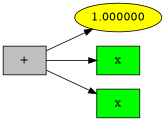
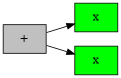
node "1.000000": removed
